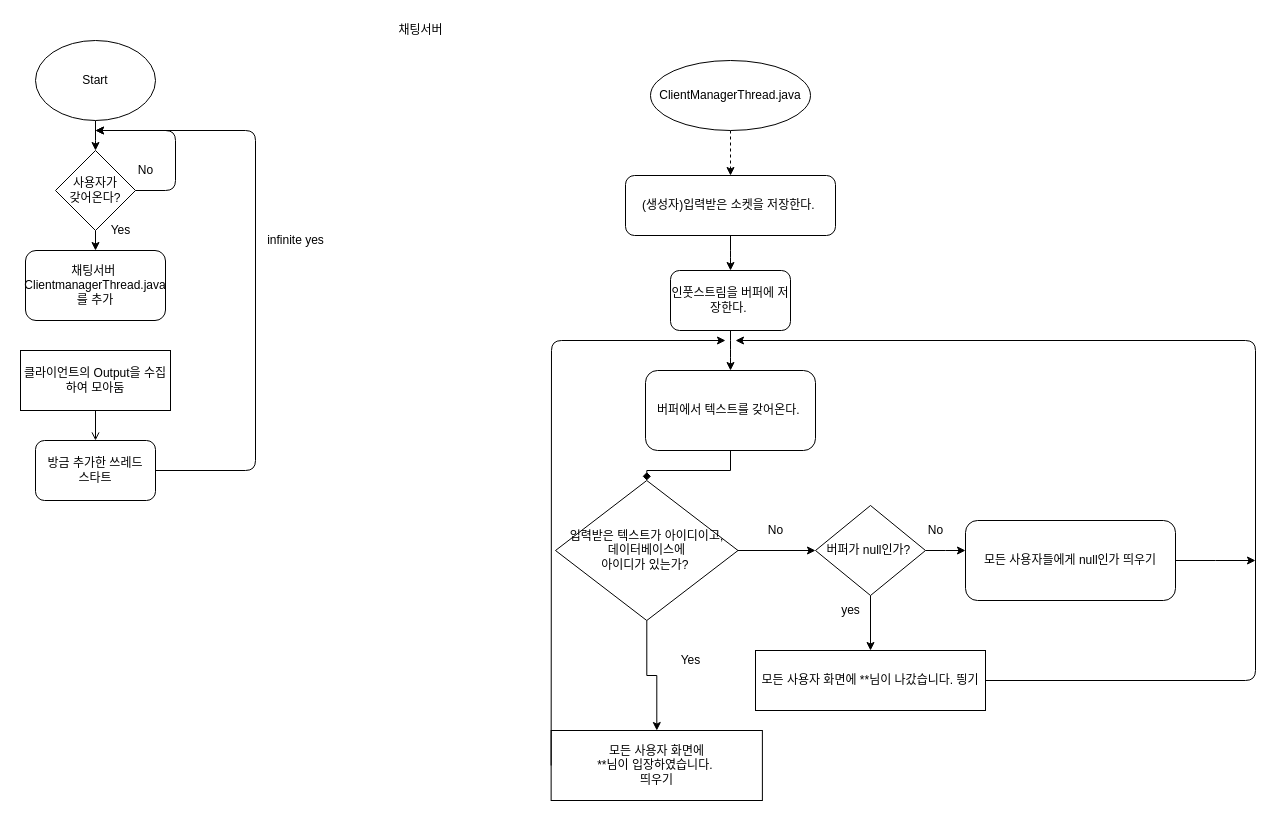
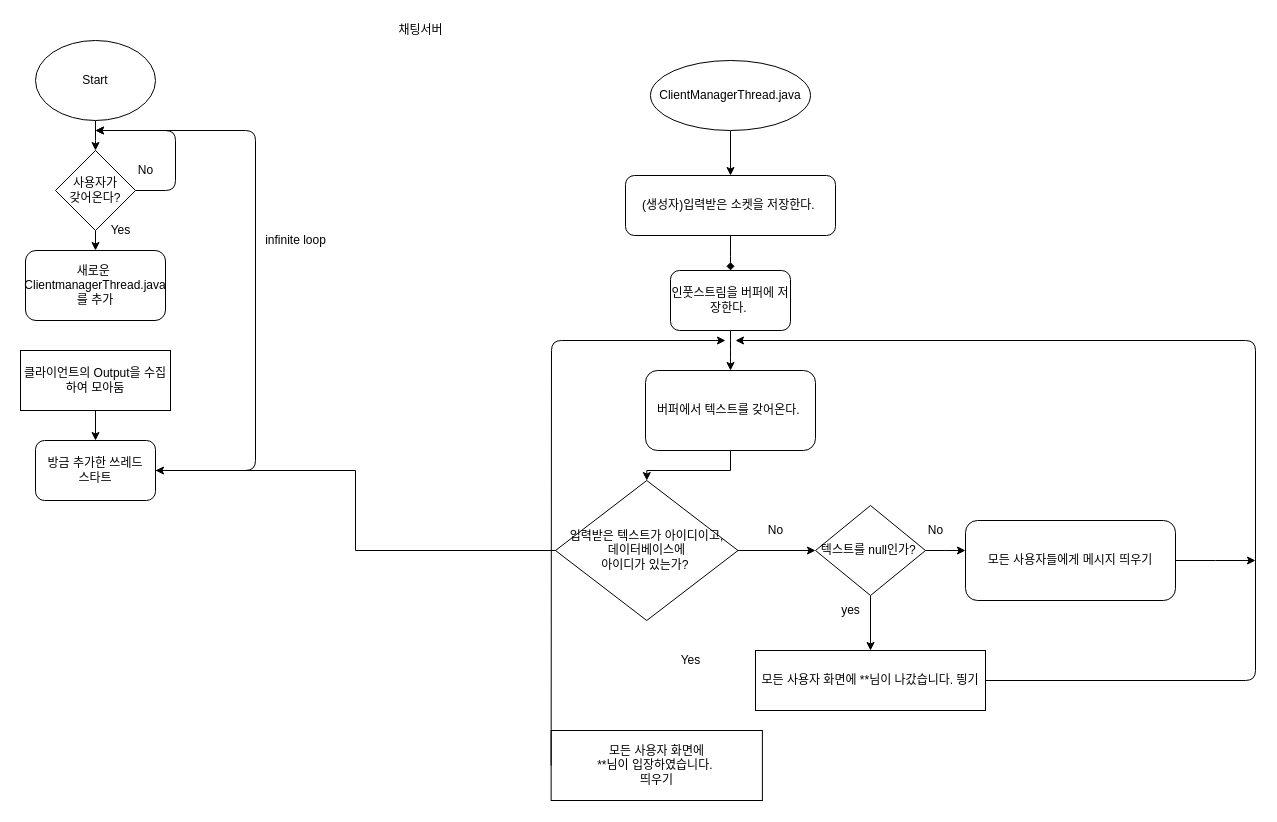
edge "ClientManagerThread.java" -> "(생성자)입력받은 소켓을 저장한다.": style dashed -> solid
node "infinite yes": label "infinite yes" -> "infinite loop"
edge "(생성자)입력받은 소켓을 저장한다." -> "인풋스트림을 버퍼에 저장한다.": arrowhead classic -> diamond
node "채팅서버 ClientmanagerThread.java 를 추가": label "채팅서버 ClientmanagerThread.java 를 추가" -> "새로운 ClientmanagerThread.java 를 추가"
edge "클라이언트의 Output을 수집하여 모아둠" -> "방금 추가한 쓰레드 스타트": arrowhead open -> classic
edge "버퍼에서 텍스트를 갖어온다." -> "입력받은 텍스트가 아이디이고, 데이터베이스에 아이디가 있는가?": arrowhead diamond -> classic
node "버퍼가 null인가?": label "버퍼가 null인가?" -> "텍스트를 null인가?"
node "모든 사용자들에게 null인가 띄우기": label "모든 사용자들에게 null인가 띄우기" -> "모든 사용자들에게 메시지 띄우기"
edge "입력받은 텍스트가 아이디이고, 데이터베이스에 아이디가 있는가?" -> "모든 사용자 화면에 **님이 입장하였습니다. 띄우기": now "입력받은 텍스트가 아이디이고, 데이터베이스에 아이디가 있는가?" -> "방금 추가한 쓰레드 스타트"
